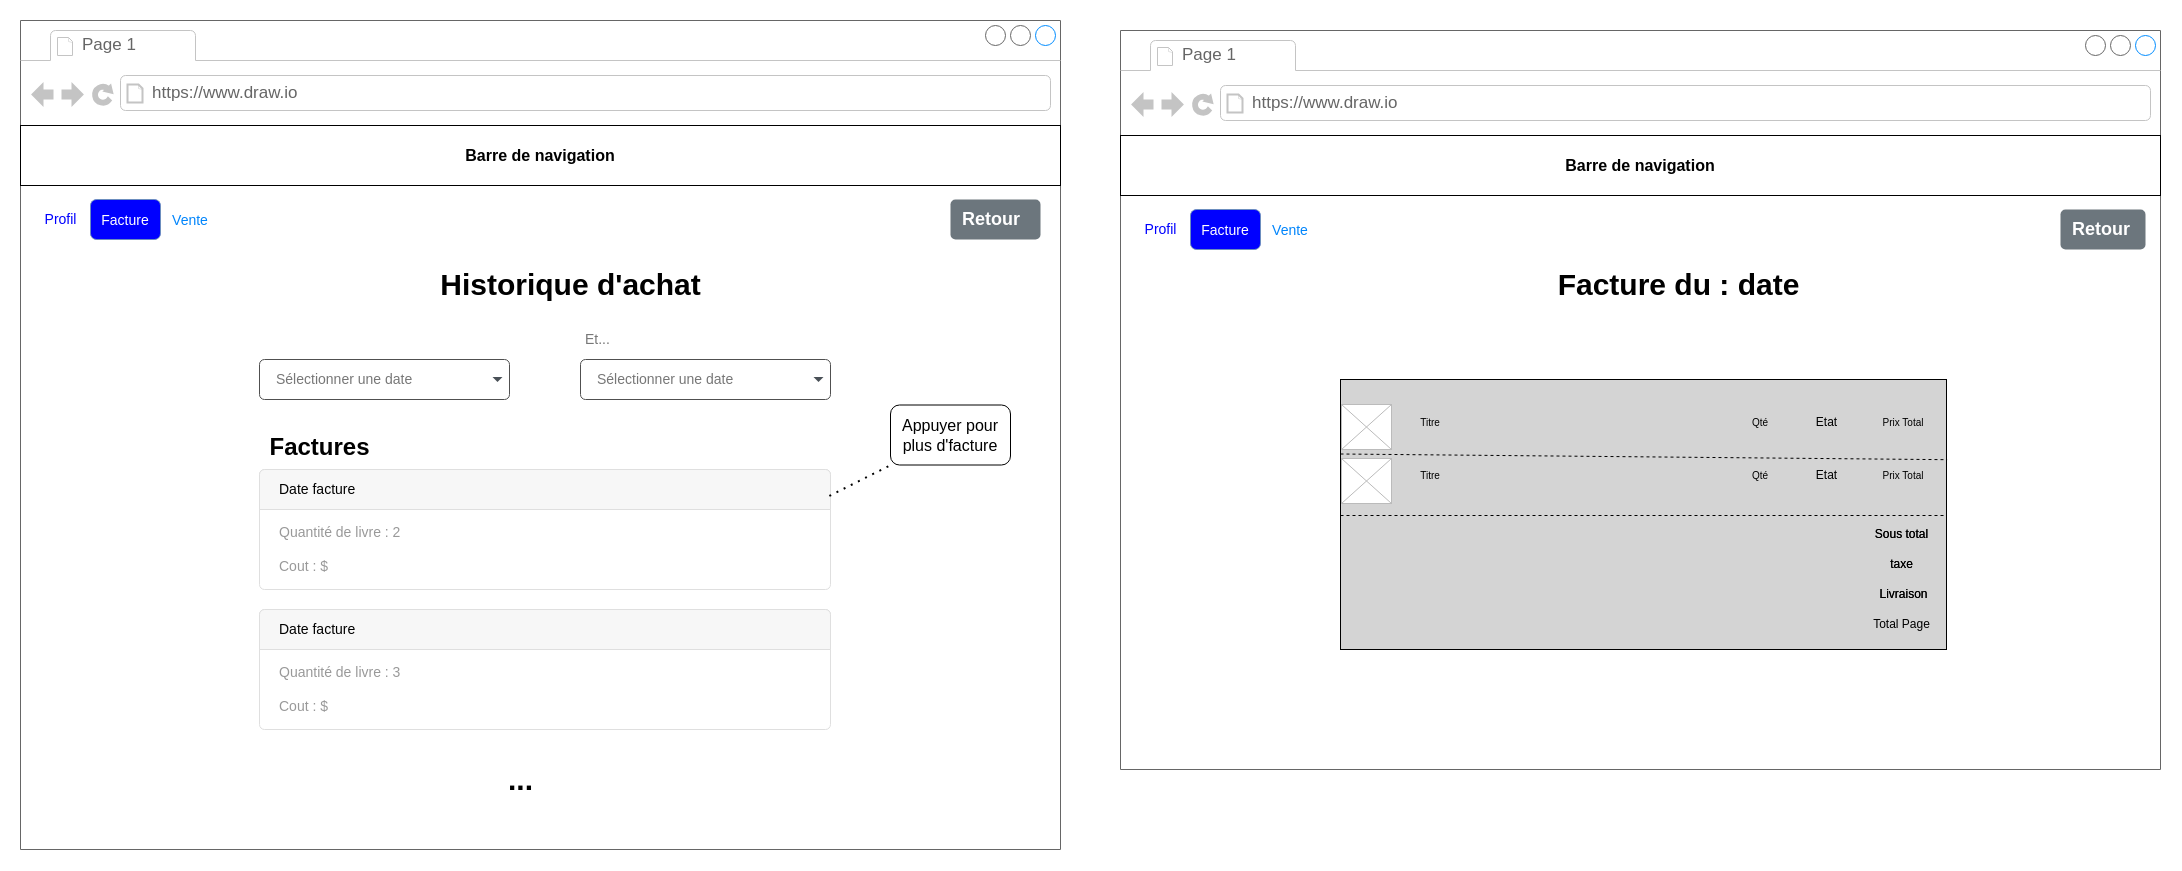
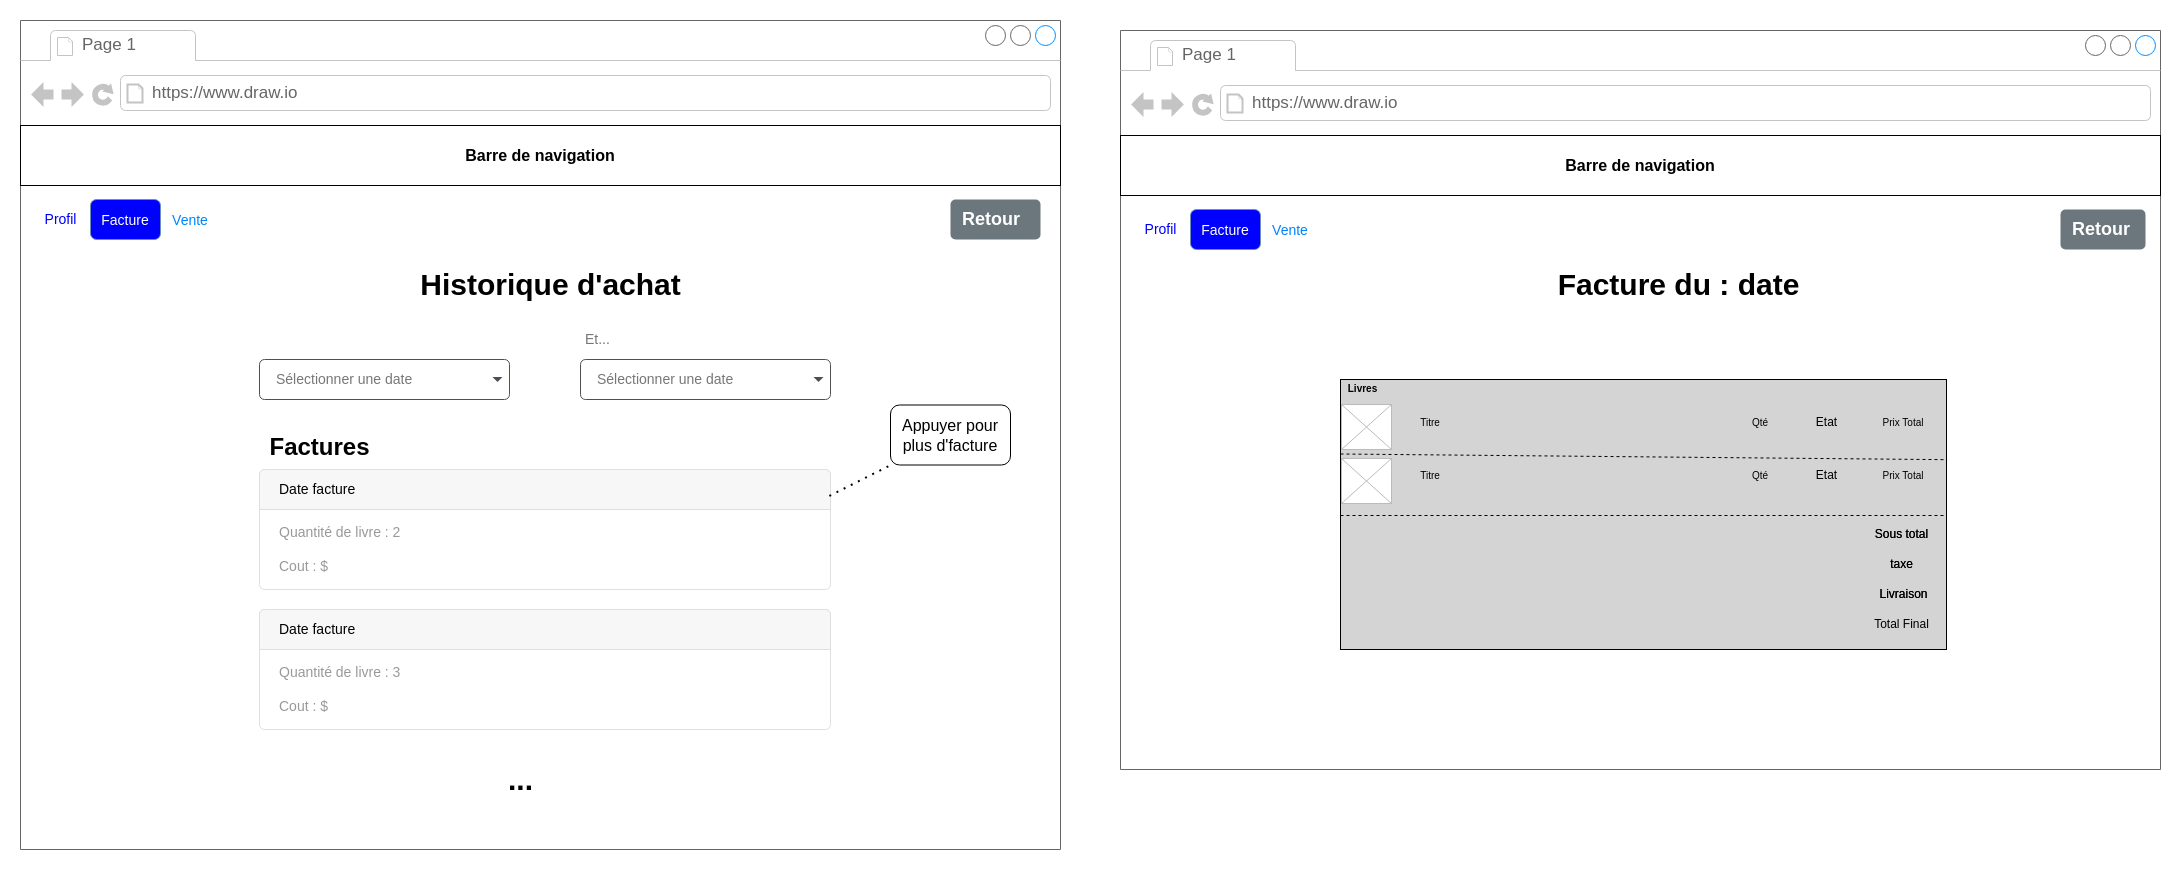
node "Historique d'achat": moved (571, 285) -> (551, 285)
node "Livres": added
node "Total Page": label "Total Page" -> "Total Final"
